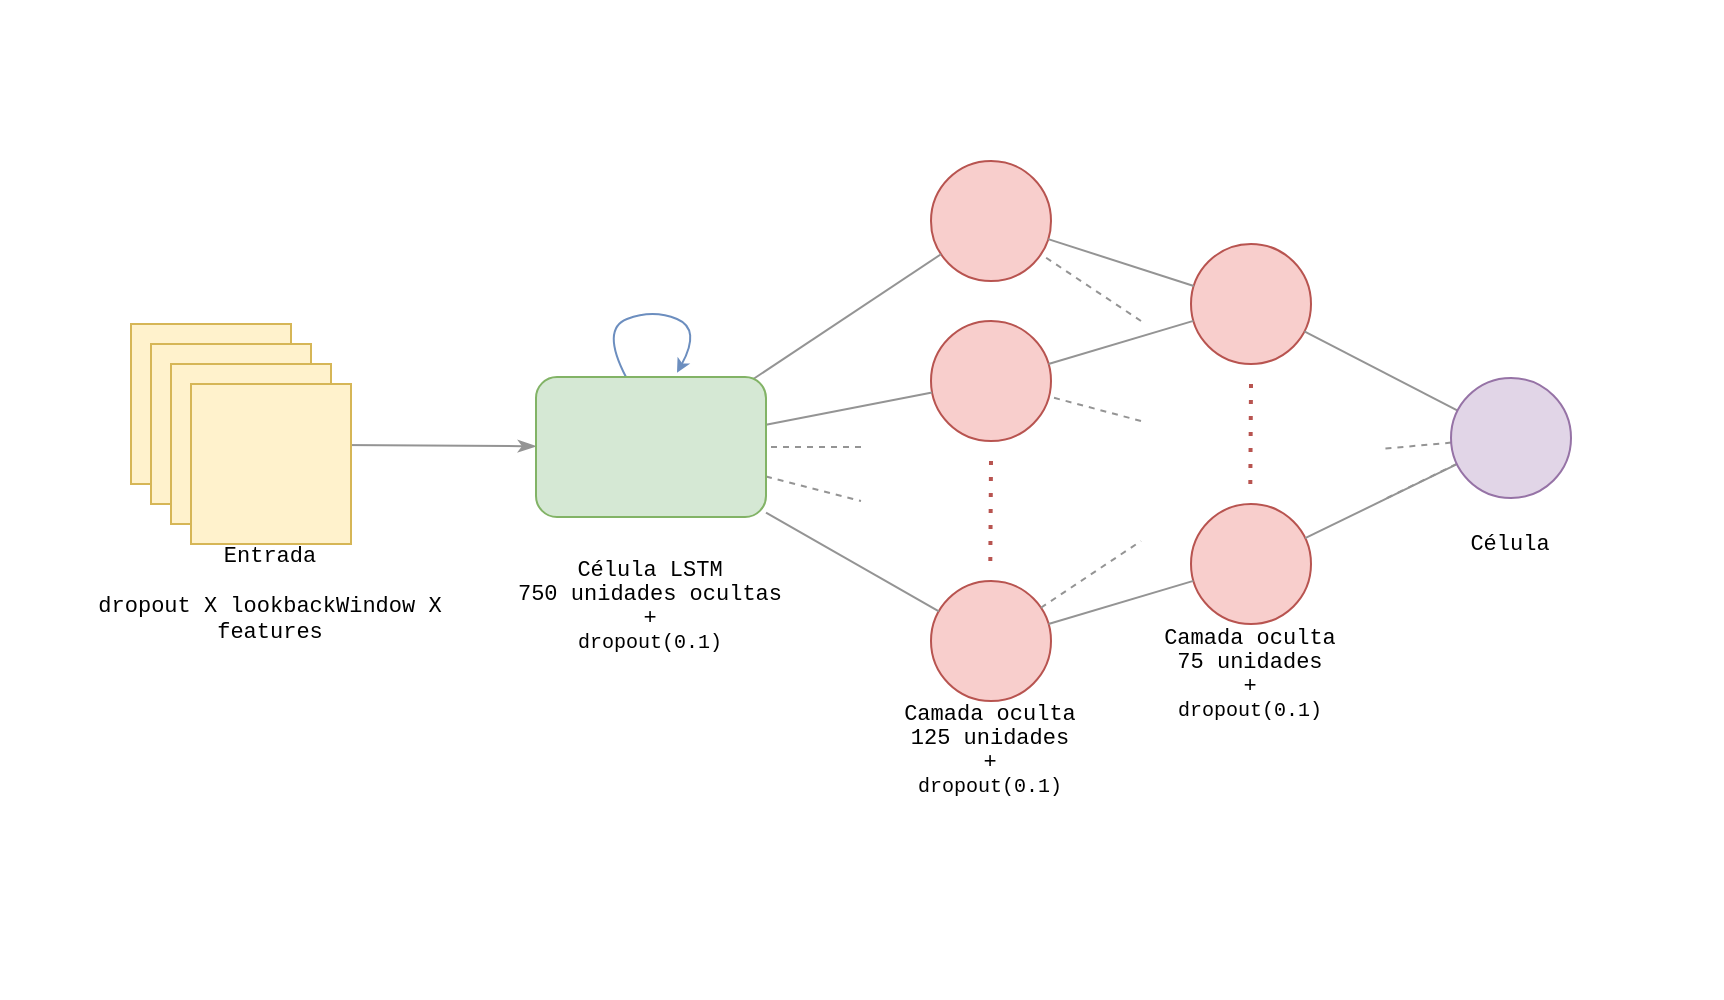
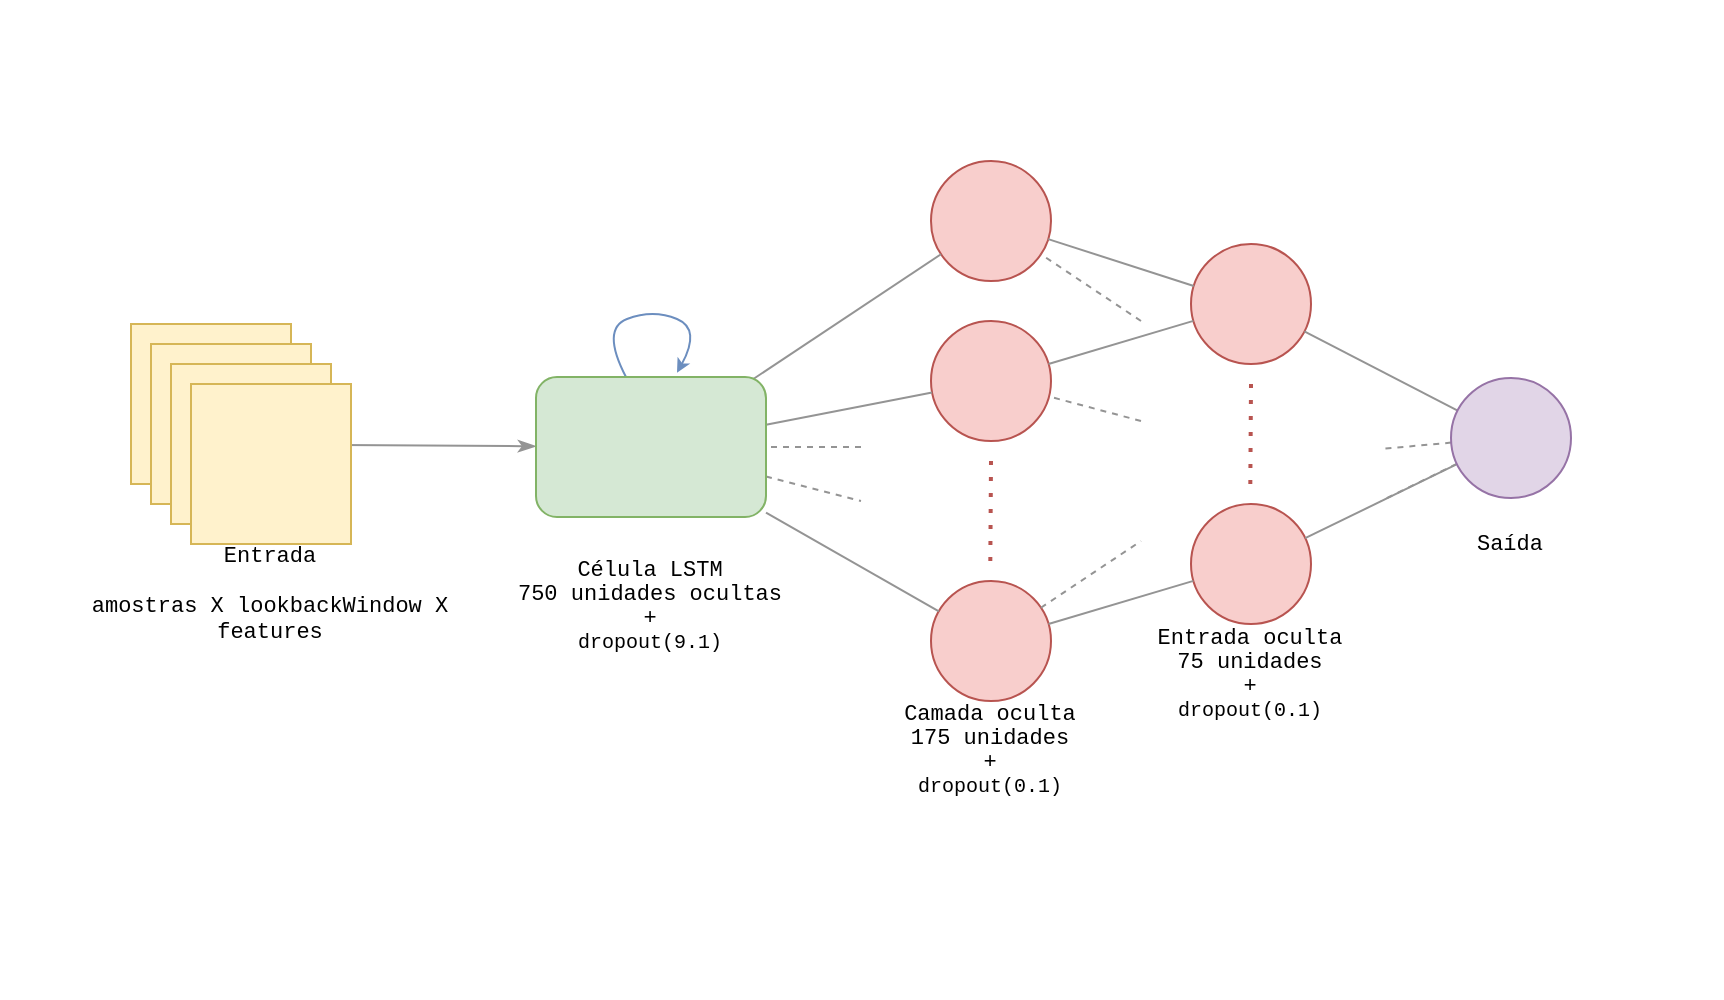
node "Célula": label "Célula" -> "Saída"
node "Entrada dropout X lookbackWindow X features": label "Entrada dropout X lookbackWindow X features" -> "Entrada amostras X lookbackWindow X features"
node "Célula LSTM 750 unidades ocultas + dropout(0.1)": label "Célula LSTM 750 unidades ocultas + dropout(0.1)" -> "Célula LSTM 750 unidades ocultas + dropout(9.1)"
node "Camada oculta 75 unidades + dropout(0.1)": label "Camada oculta 75 unidades + dropout(0.1)" -> "Entrada oculta 75 unidades + dropout(0.1)"
node "Camada oculta 125 unidades + dropout(0.1)": label "Camada oculta 125 unidades + dropout(0.1)" -> "Camada oculta 175 unidades + dropout(0.1)"
